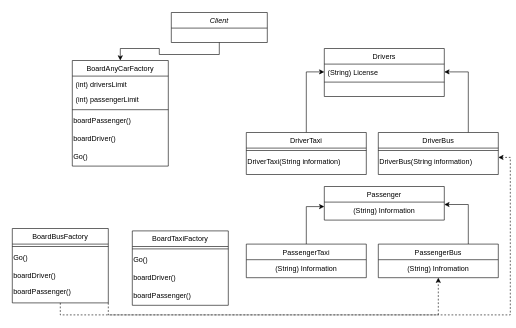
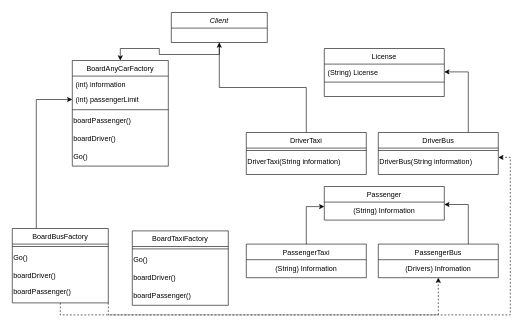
node "Drivers": label "Drivers" -> "License"
node "(int) driversLimit": label "(int) driversLimit" -> "(int) information"
edge "DriverTaxi" -> "(String) License": now "DriverTaxi" -> "Сlient"
edge "BoardBusFactory" -> "(int) passengerLimit": added
node "(String) Infromation": label "(String) Infromation" -> "(Drivers) Infromation"
